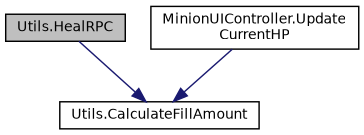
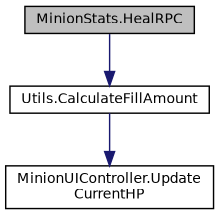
node "Utils.HealRPC": label "Utils.HealRPC" -> "MinionStats.HealRPC"
edge "MinionUIController.Update CurrentHP" -> "Utils.CalculateFillAmount": reversed
